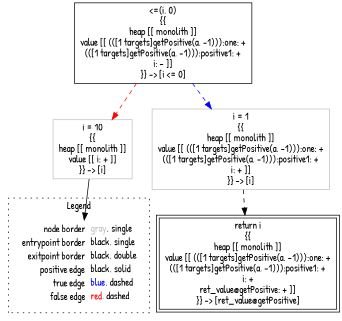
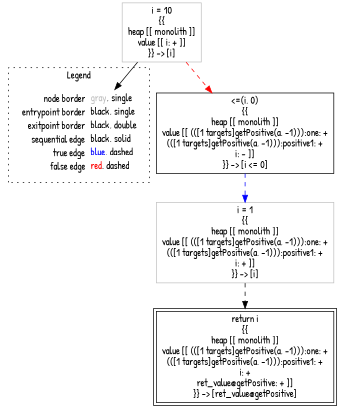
edge "<=(i, 0)" -> "i = 10": reversed
node "node border": text "positive edge" -> "sequential edge"
